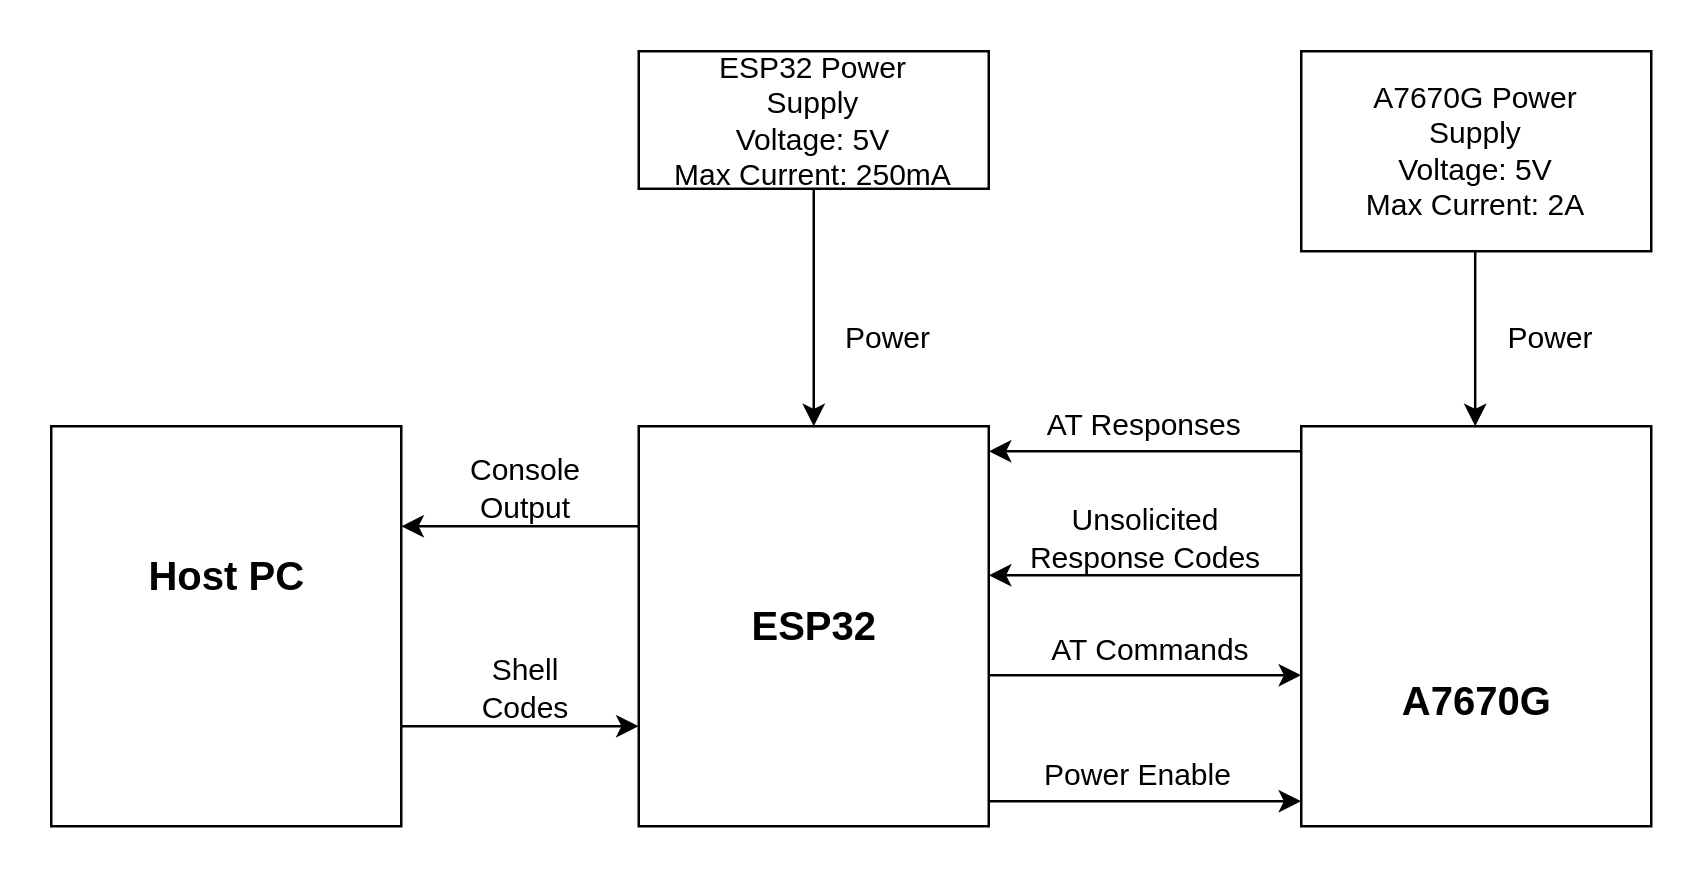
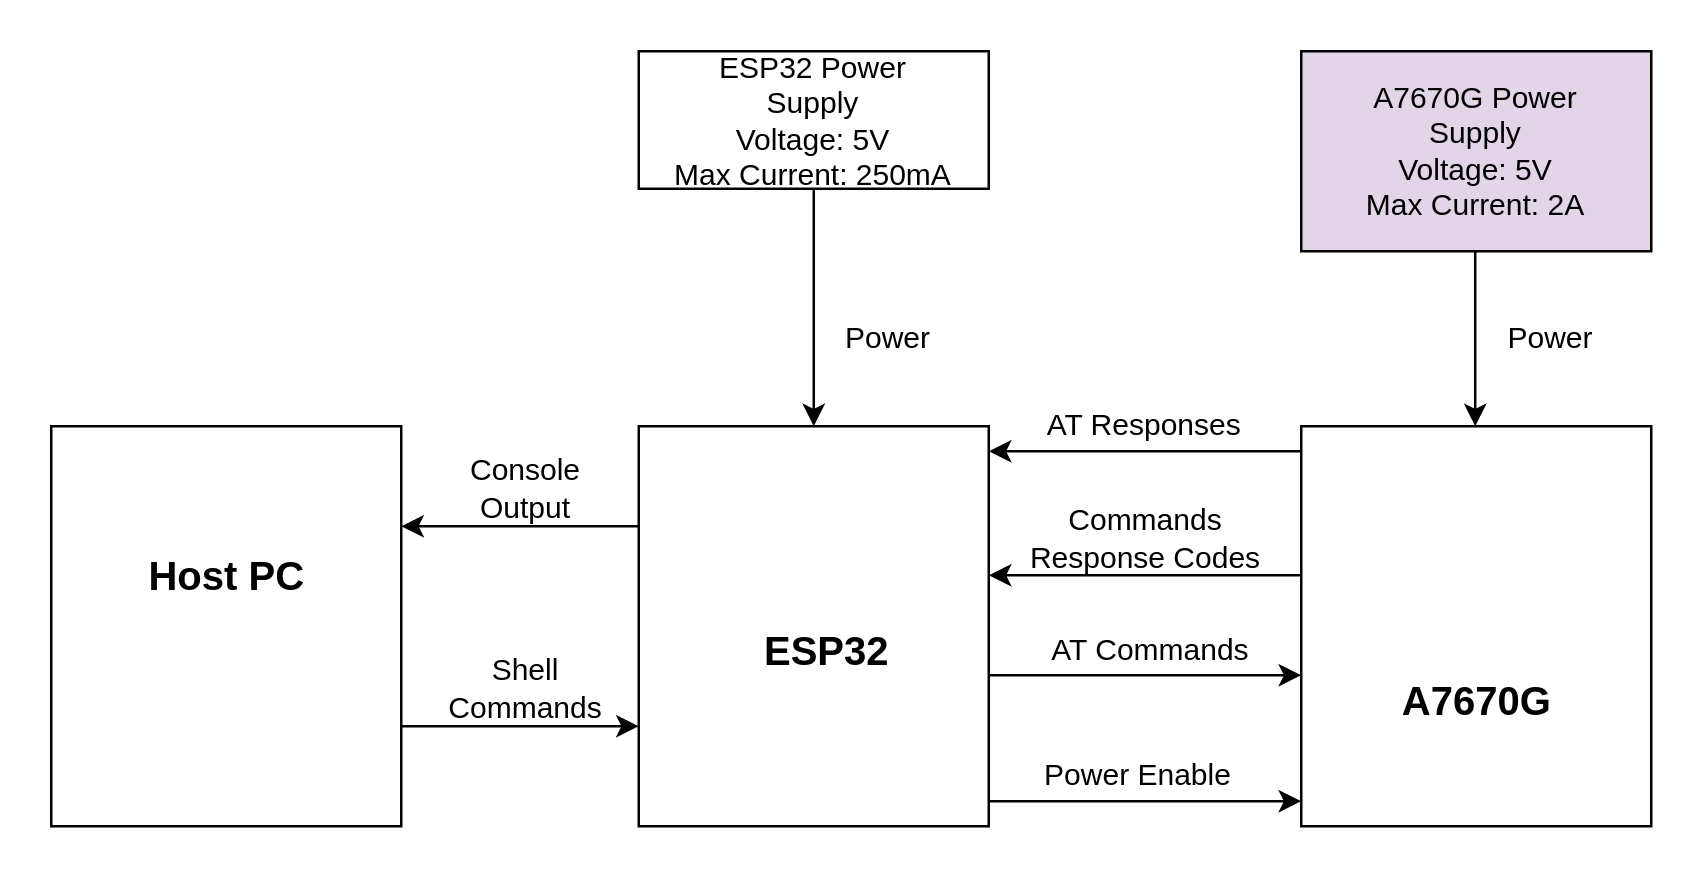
node "A7670G Power Supply Voltage: 5V Max Current: 2A": fillcolor #ffffff -> #e1d5e7
node "Unsolicited Response Codes": label "Unsolicited Response Codes" -> "Commands Response Codes"
node "ESP32": moved (814, 626) -> (826, 651)
node "Shell Codes": label "Shell Codes" -> "Shell Commands"
